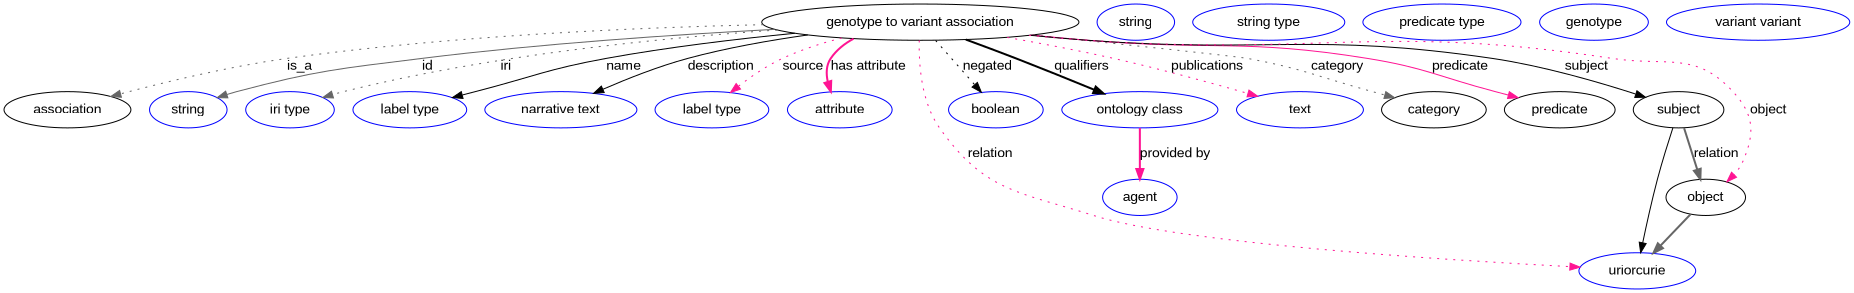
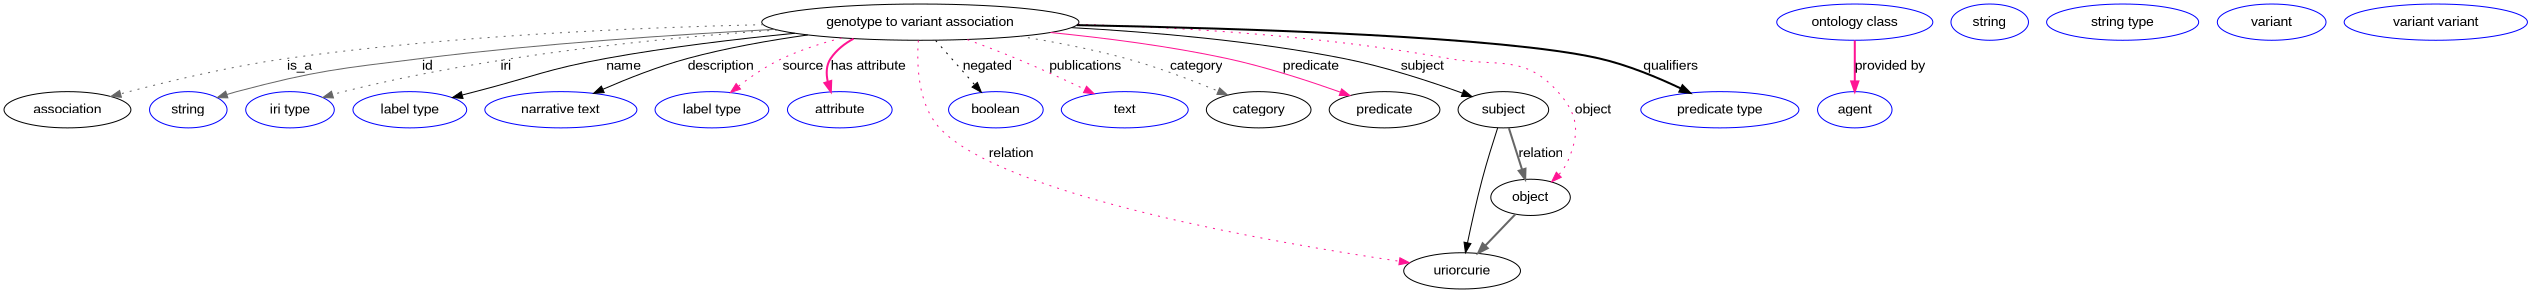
node "genotype": label "genotype" -> "variant"
edge "genotype to variant association" -> "ontology class": now "genotype to variant association" -> "predicate type"
node "uriorcurie": color blue -> black
